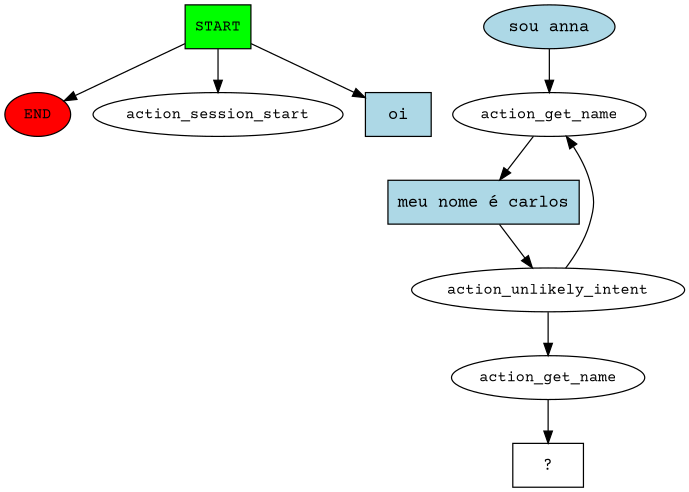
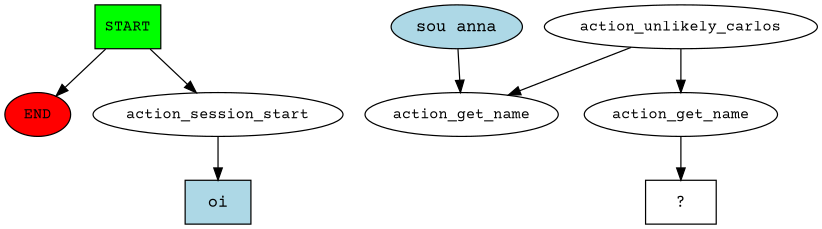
edge "START" -> "oi": now "action_session_start" -> "oi"
node "meu nome é carlos": removed
node "action_unlikely_intent": label "action_unlikely_intent" -> "action_unlikely_carlos"
